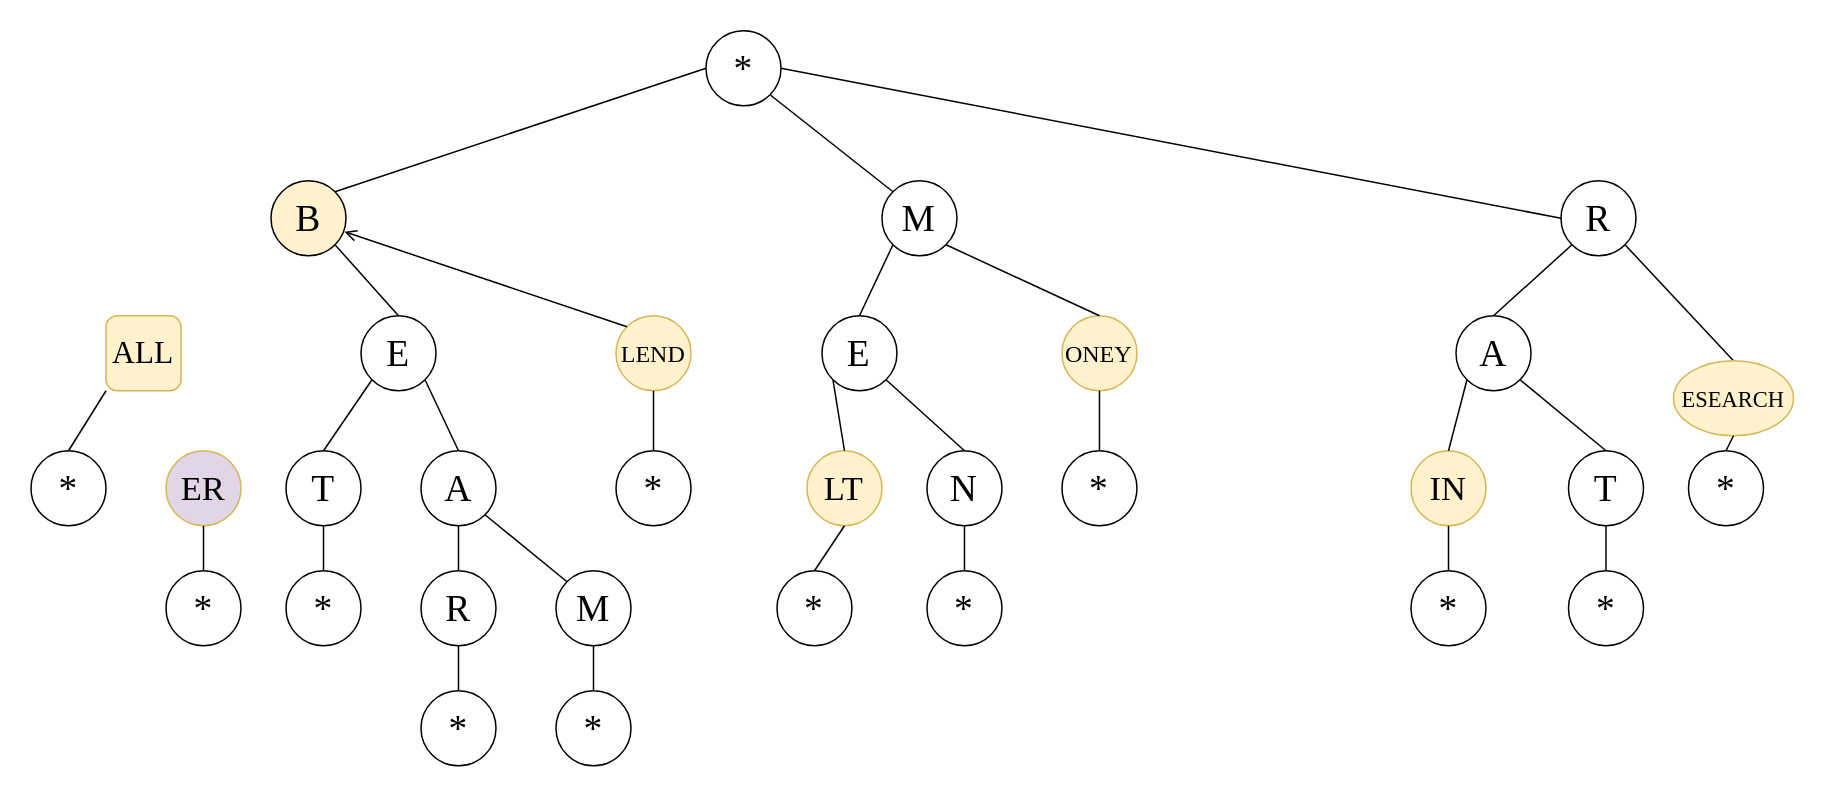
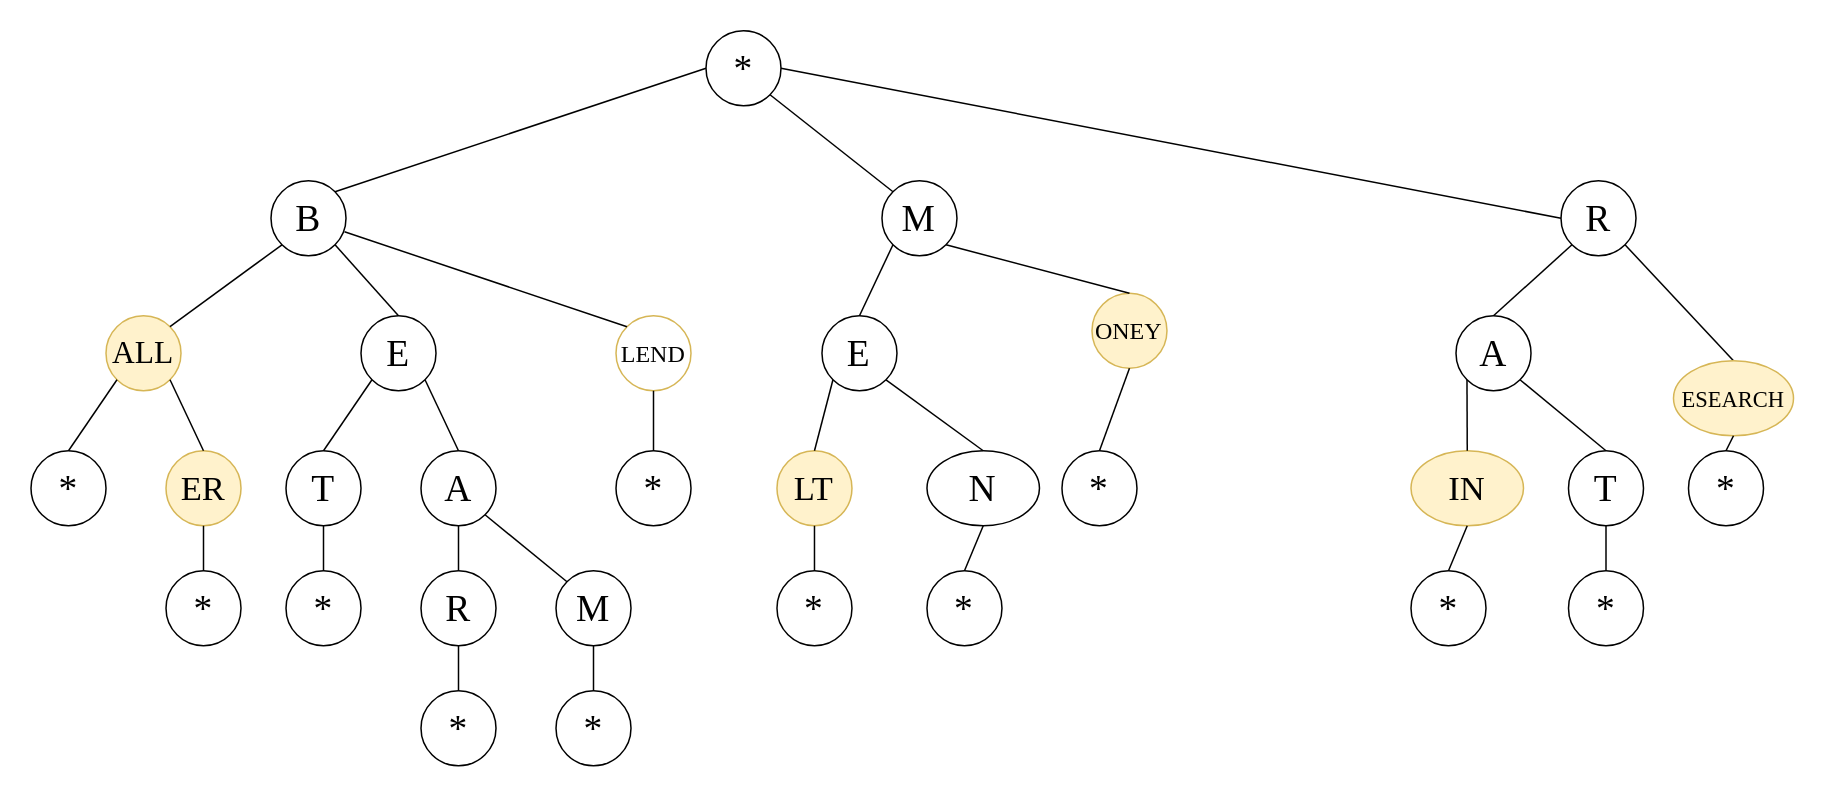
node "B": fillcolor #fff2cc -> #ffffff
edge "LEND" -> "B": arrowhead open -> none
edge "B" -- "ALL": added
node "ALL": shape rounded rectangle -> ellipse
node "LEND": fillcolor #fff2cc -> #ffffff
node "ONEY": moved (1099, 353) -> (1129, 331)
edge "ALL" -- "ER": added
node "ER": fillcolor #e1d5e7 -> #fff2cc
node "LT": moved (844, 488) -> (814, 488)
node "N": size 75x75 -> 113x75
node "IN": size 75x75 -> 113x75
